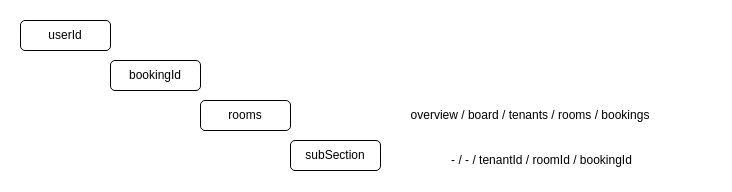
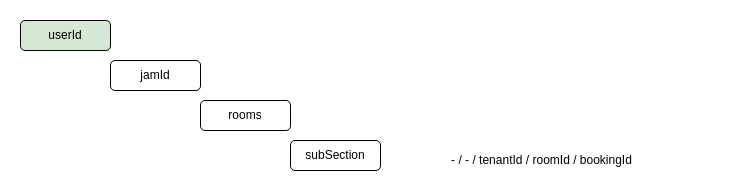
node "userId": fillcolor #ffffff -> #d5e8d4
node "bookingId": label "bookingId" -> "jamId"
node "overview / board / tenants / rooms / bookings": removed
